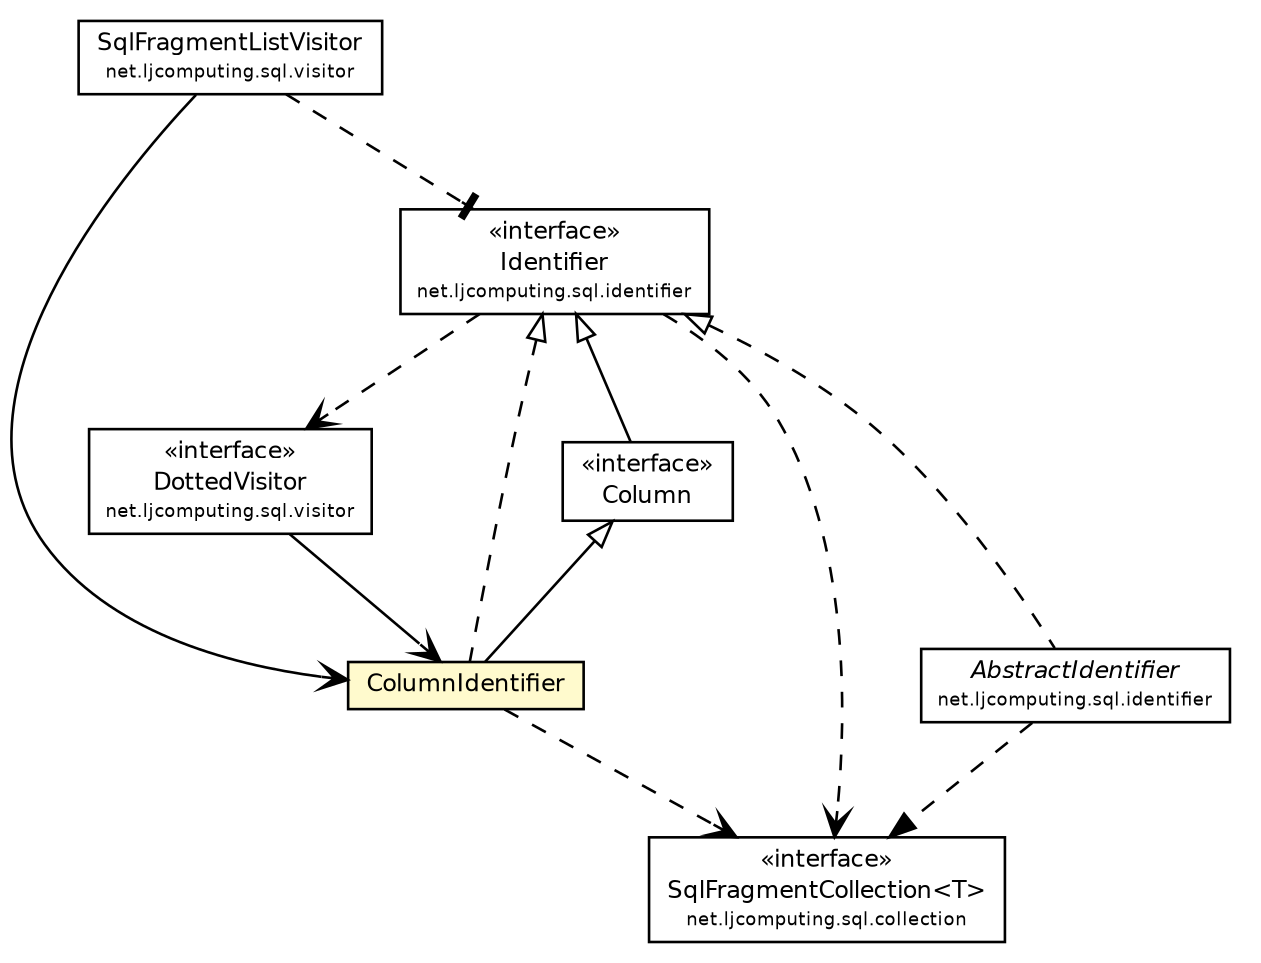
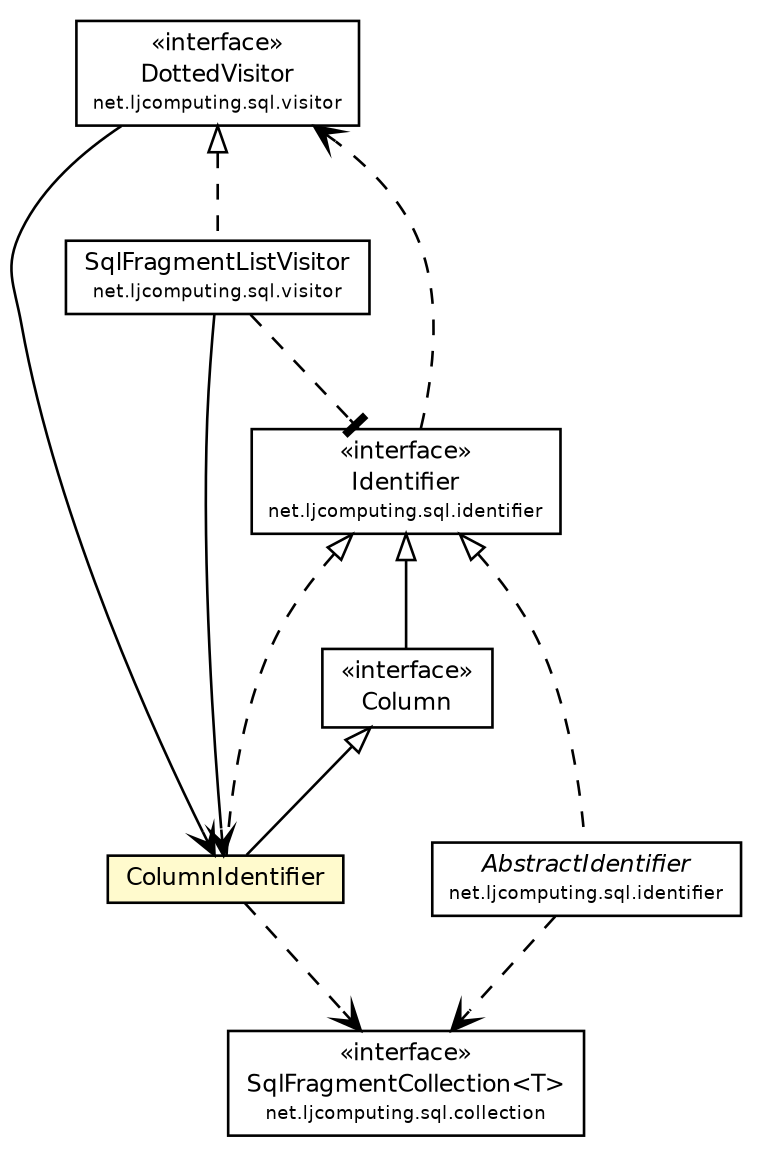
edge "SqlFragmentListVisitor" -> "DottedVisitor": added
edge "Identifier" -> "SqlFragmentCollection<T>": removed
edge "AbstractIdentifier" -> "SqlFragmentCollection<T>": arrowhead normal -> vee
